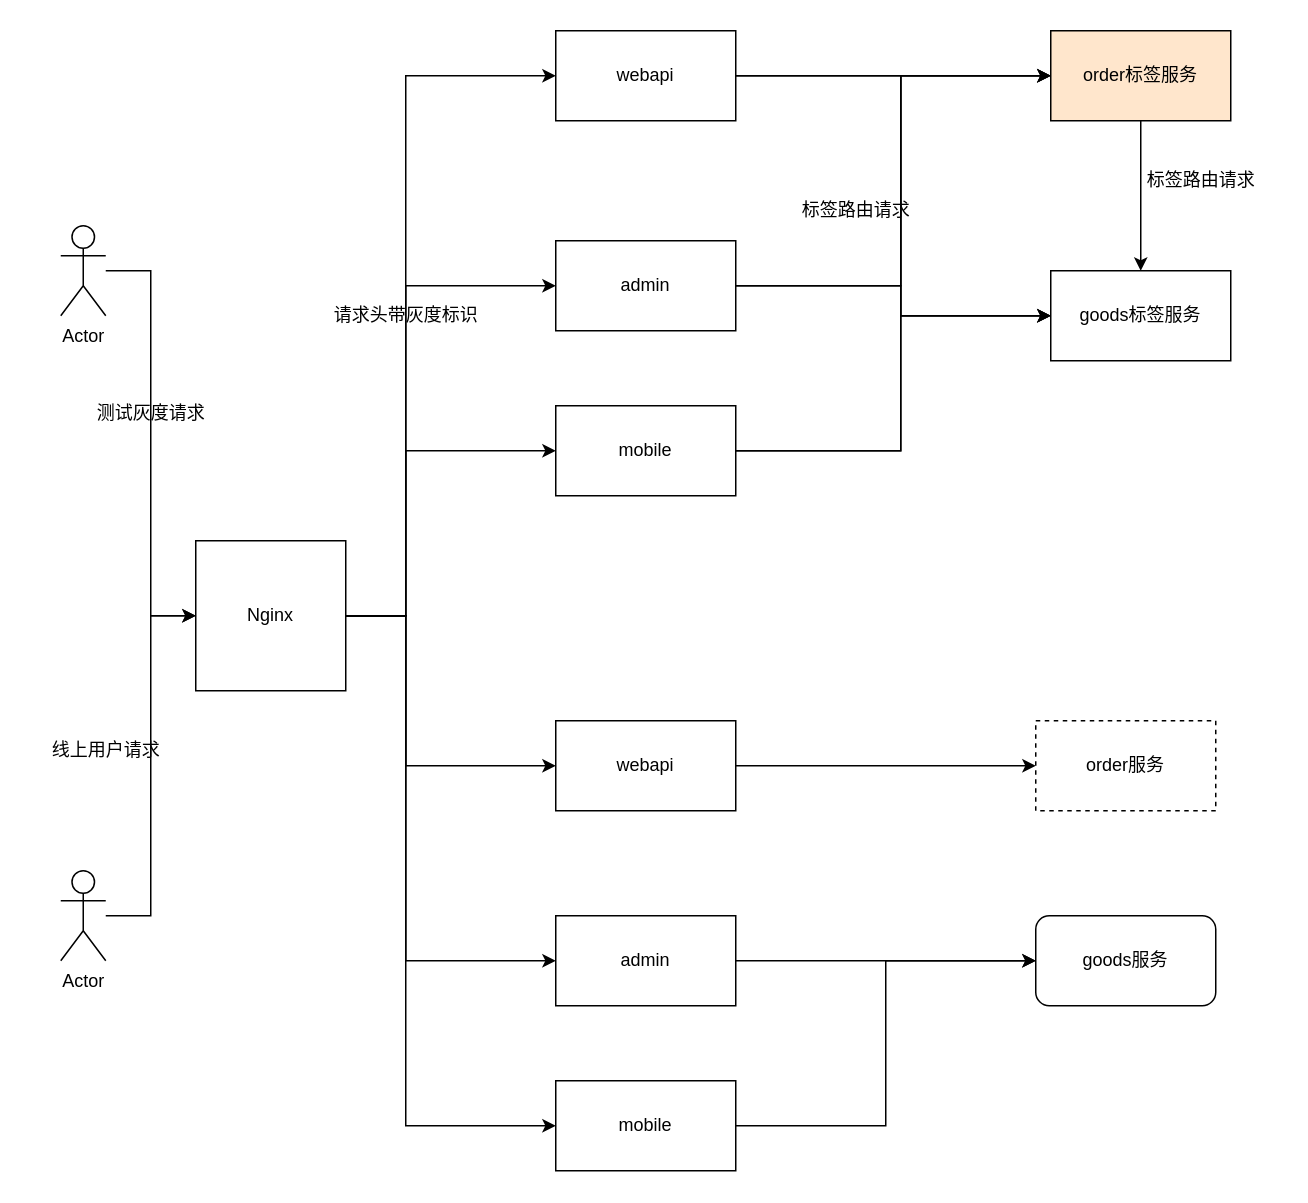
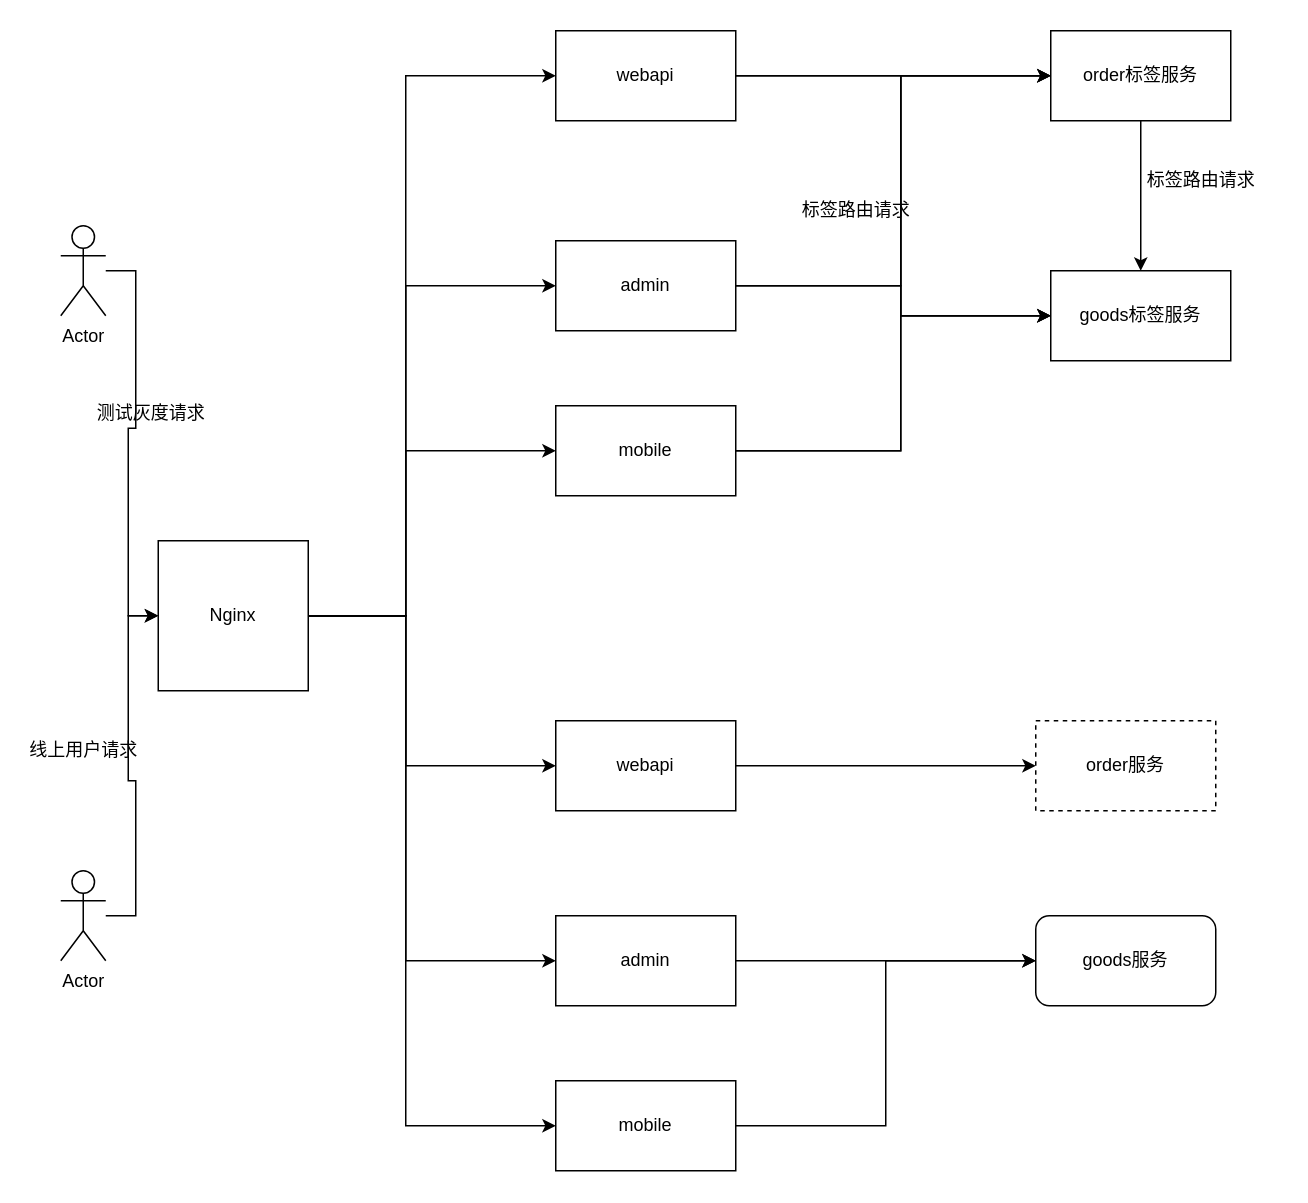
node "order标签服务": fillcolor #ffe6cc -> #ffffff
node "请求头带灰度标识": removed
node "Nginx": moved (271, 616) -> (233, 616)
node "线上用户请求": moved (106, 751) -> (83, 751)
